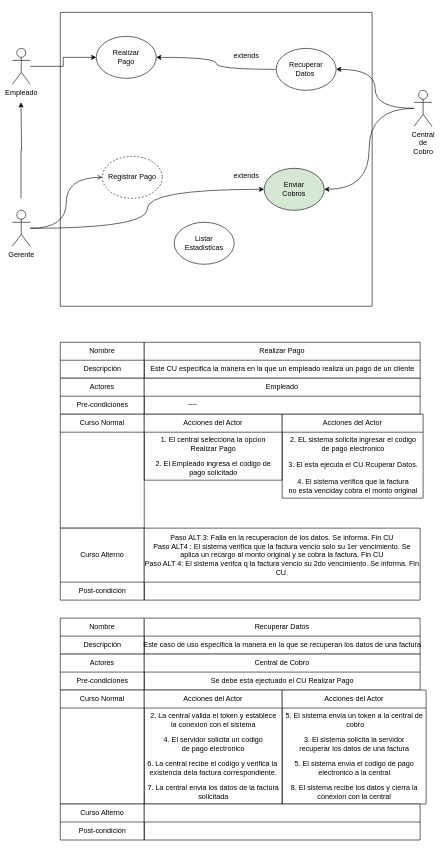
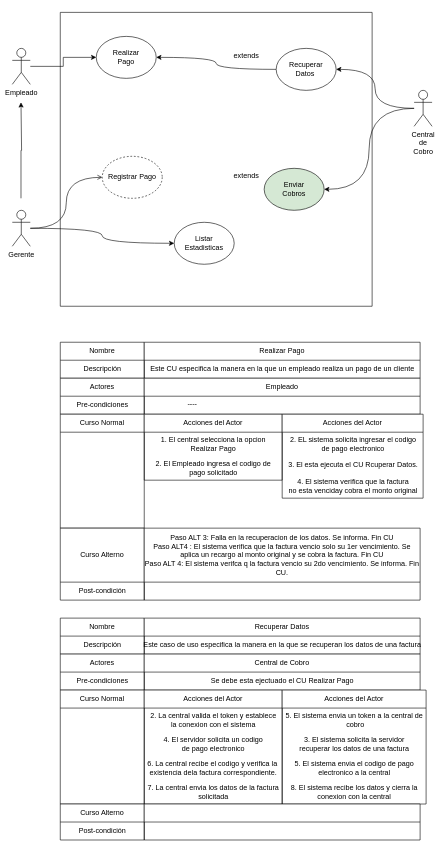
edge "Gerente" -> "Enviar Cobros": now "Gerente" -> "Listar Estadisticas"
